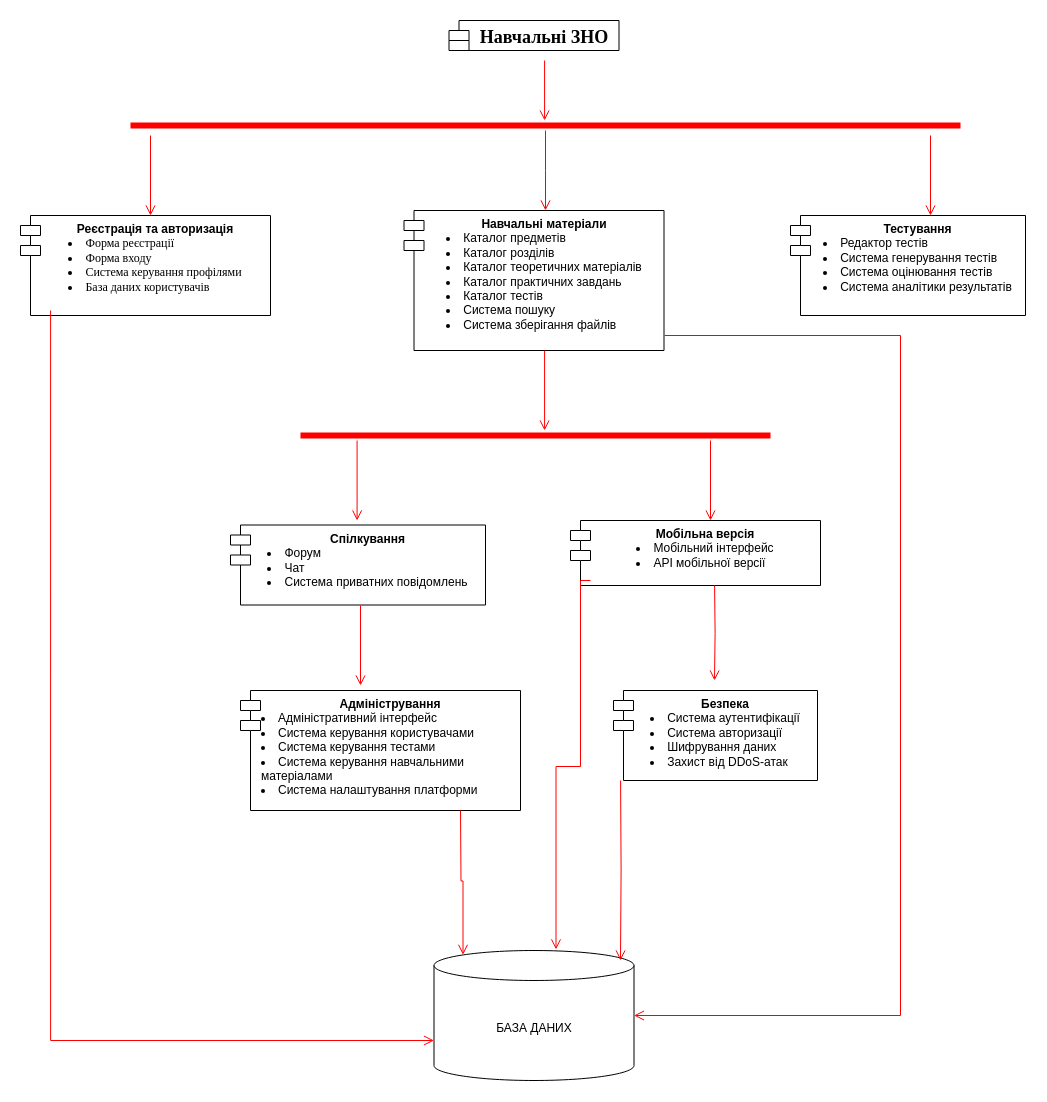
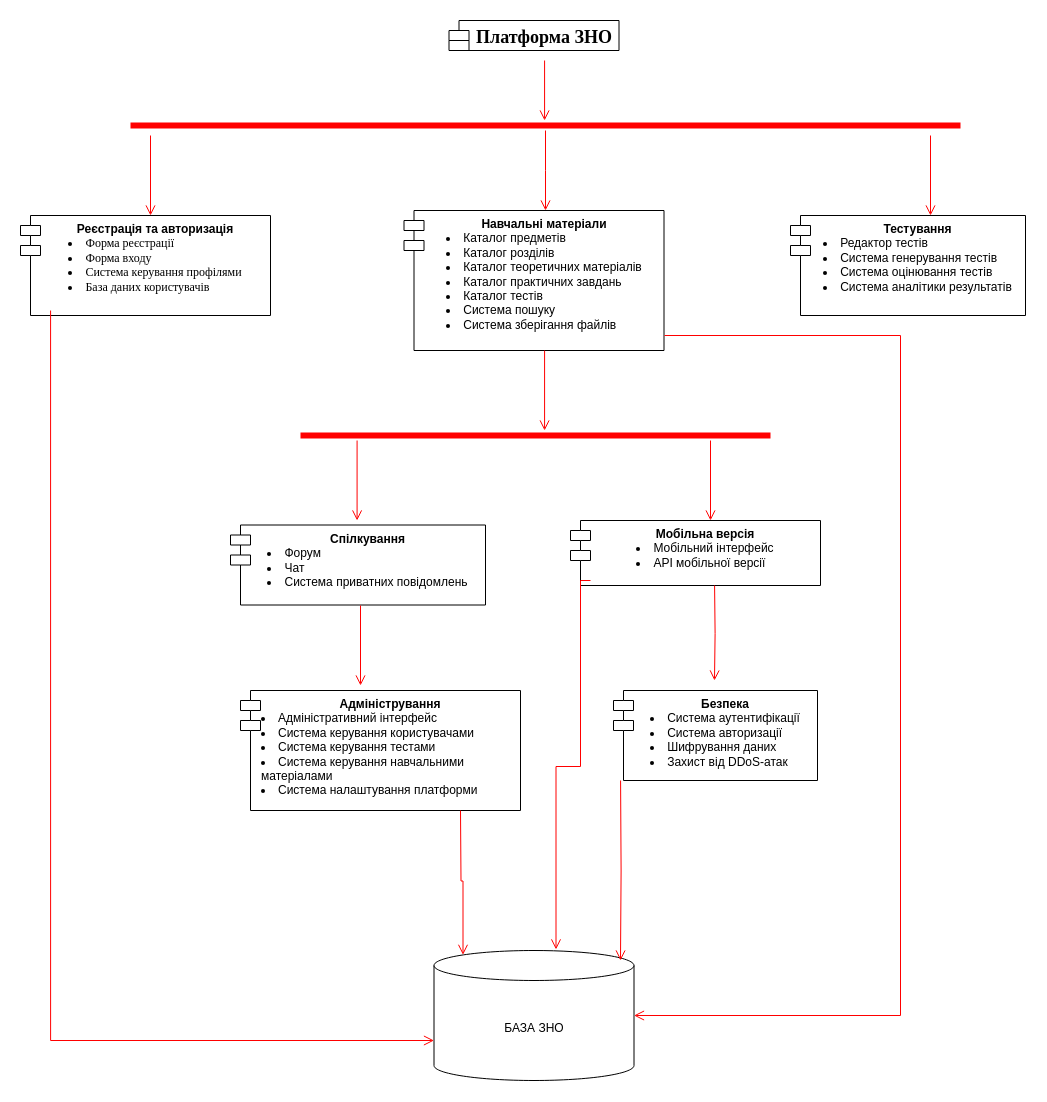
node "Навчальні ЗНО": label "Навчальні ЗНО" -> "Платформа ЗНО"
node "БАЗА ДАНИХ": label "БАЗА ДАНИХ" -> "БАЗА ЗНО"
